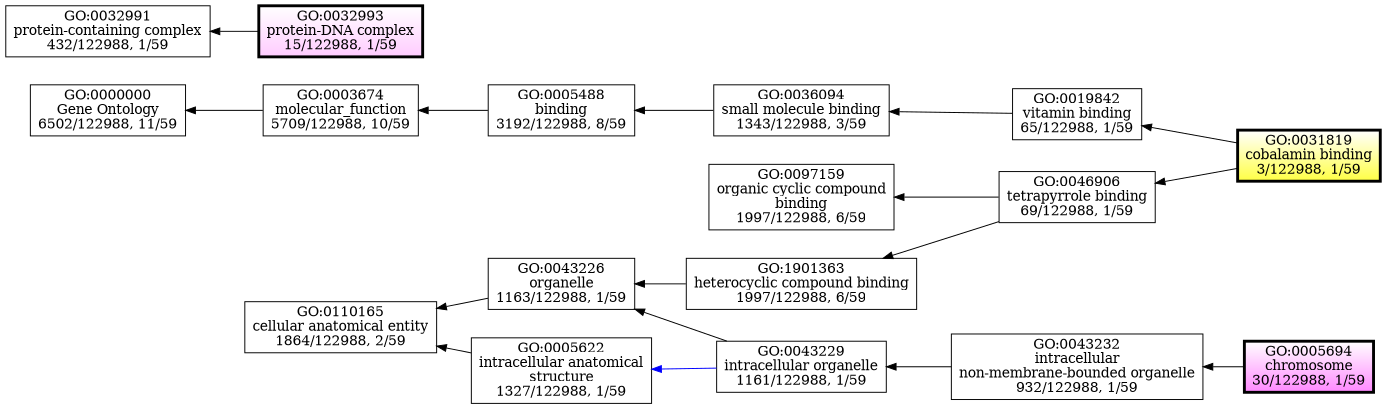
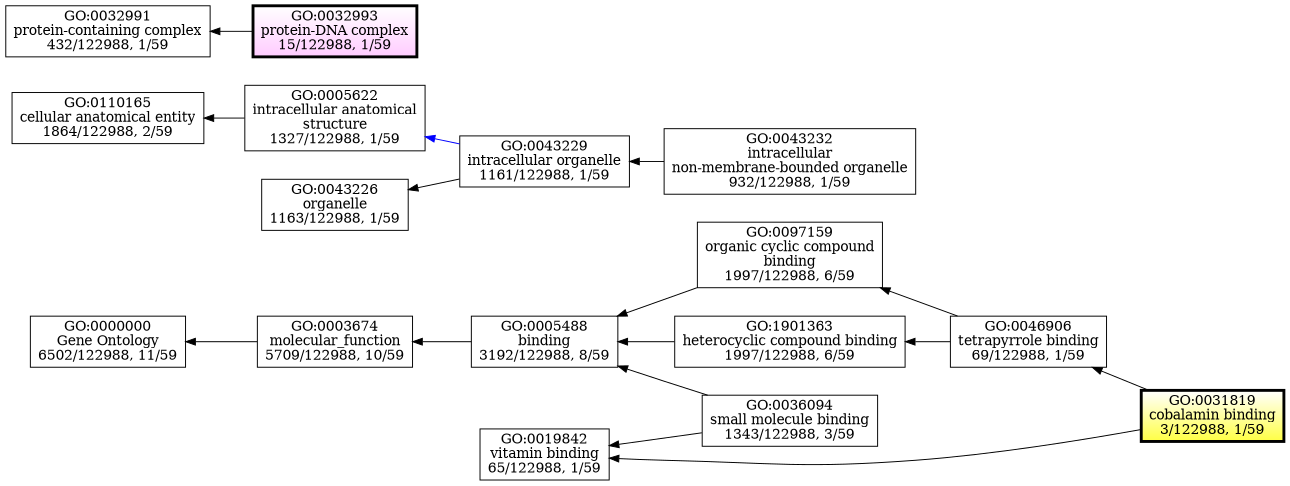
edge "GO:0019842 vitamin binding 65/122988, 1/59" -> "GO:0036094 small molecule binding 1343/122988, 3/59": reversed
edge "GO:1901363 heterocyclic compound binding 1997/122988, 6/59" -> "GO:0043226 organelle 1163/122988, 1/59": now "GO:1901363 heterocyclic compound binding 1997/122988, 6/59" -> "GO:0005488 binding 3192/122988, 8/59"
edge "GO:0097159 organic cyclic compound binding 1997/122988, 6/59" -> "GO:0005488 binding 3192/122988, 8/59": added
edge "GO:0043226 organelle 1163/122988, 1/59" -> "GO:0110165 cellular anatomical entity 1864/122988, 2/59": removed
node "GO:0005694 chromosome 30/122988, 1/59": removed
